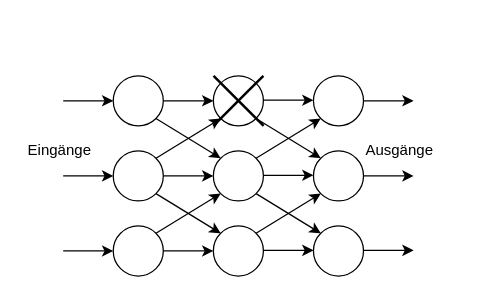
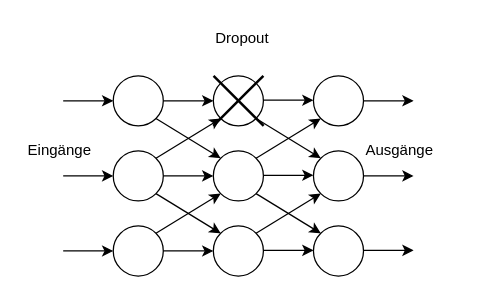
node "Dropout": added
